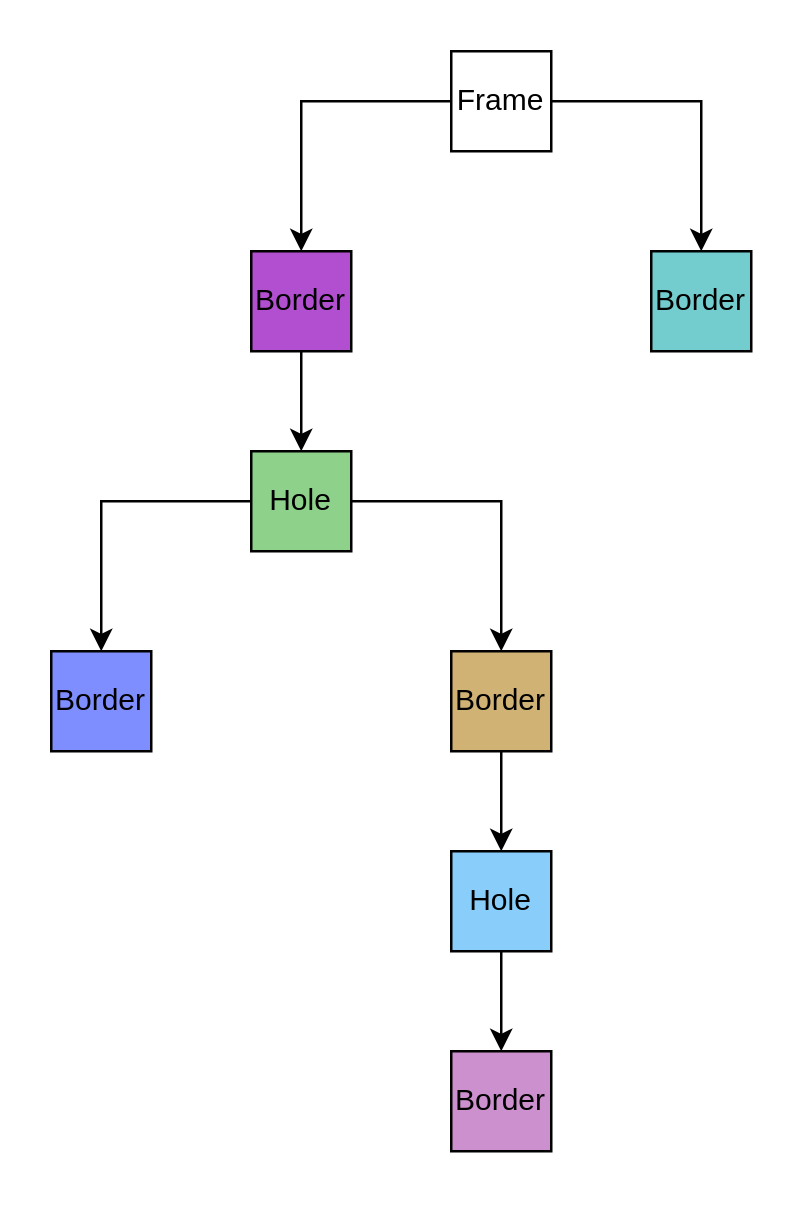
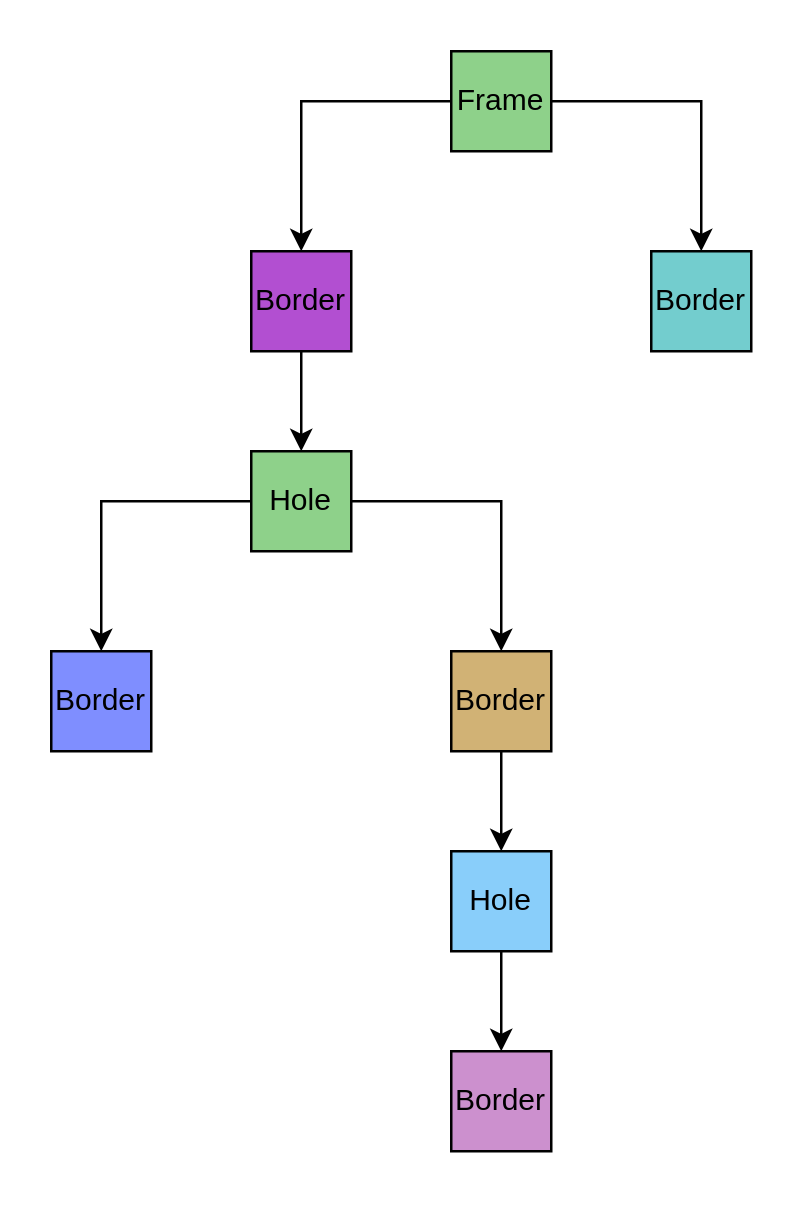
node "Frame": fillcolor #ffffff -> #8ed18a
